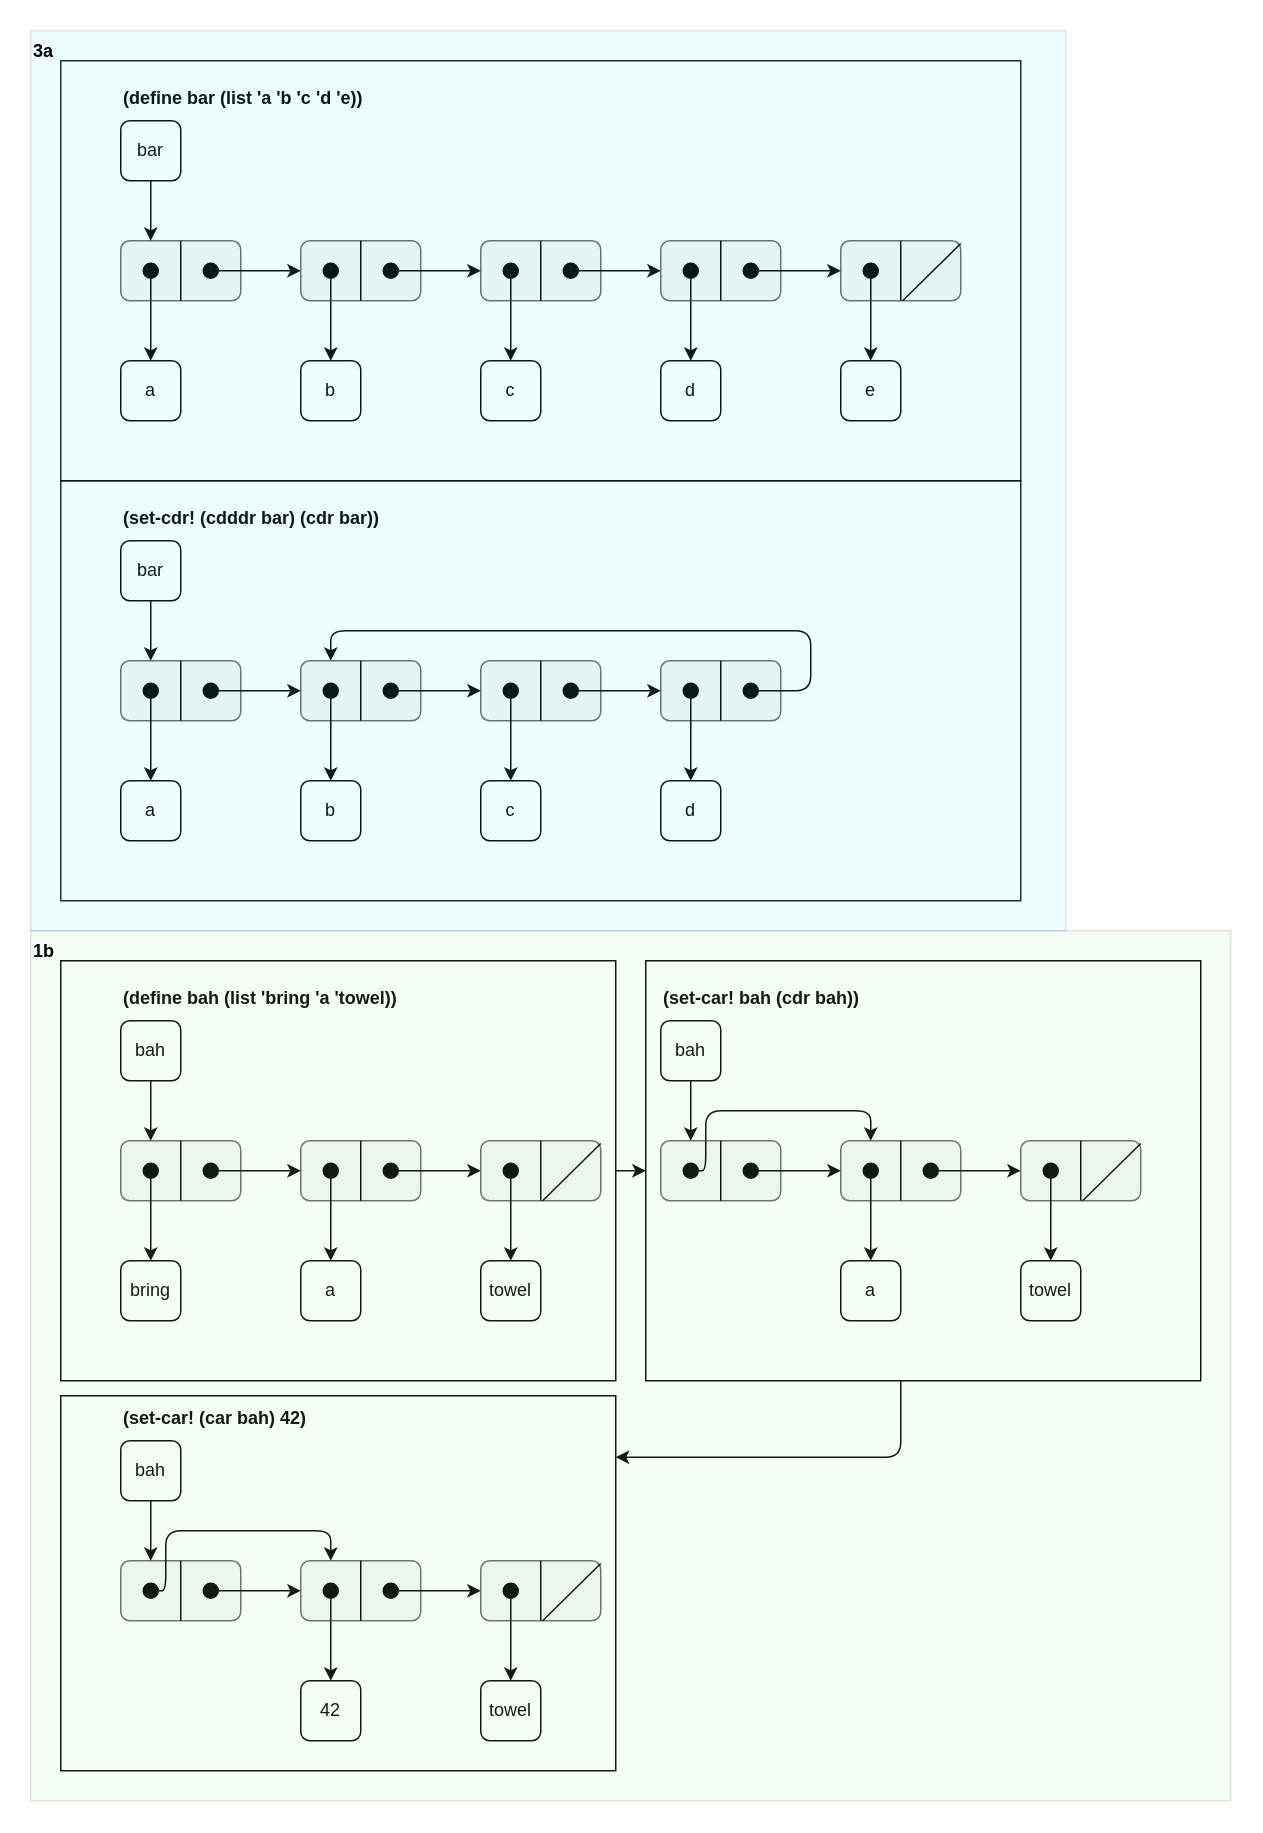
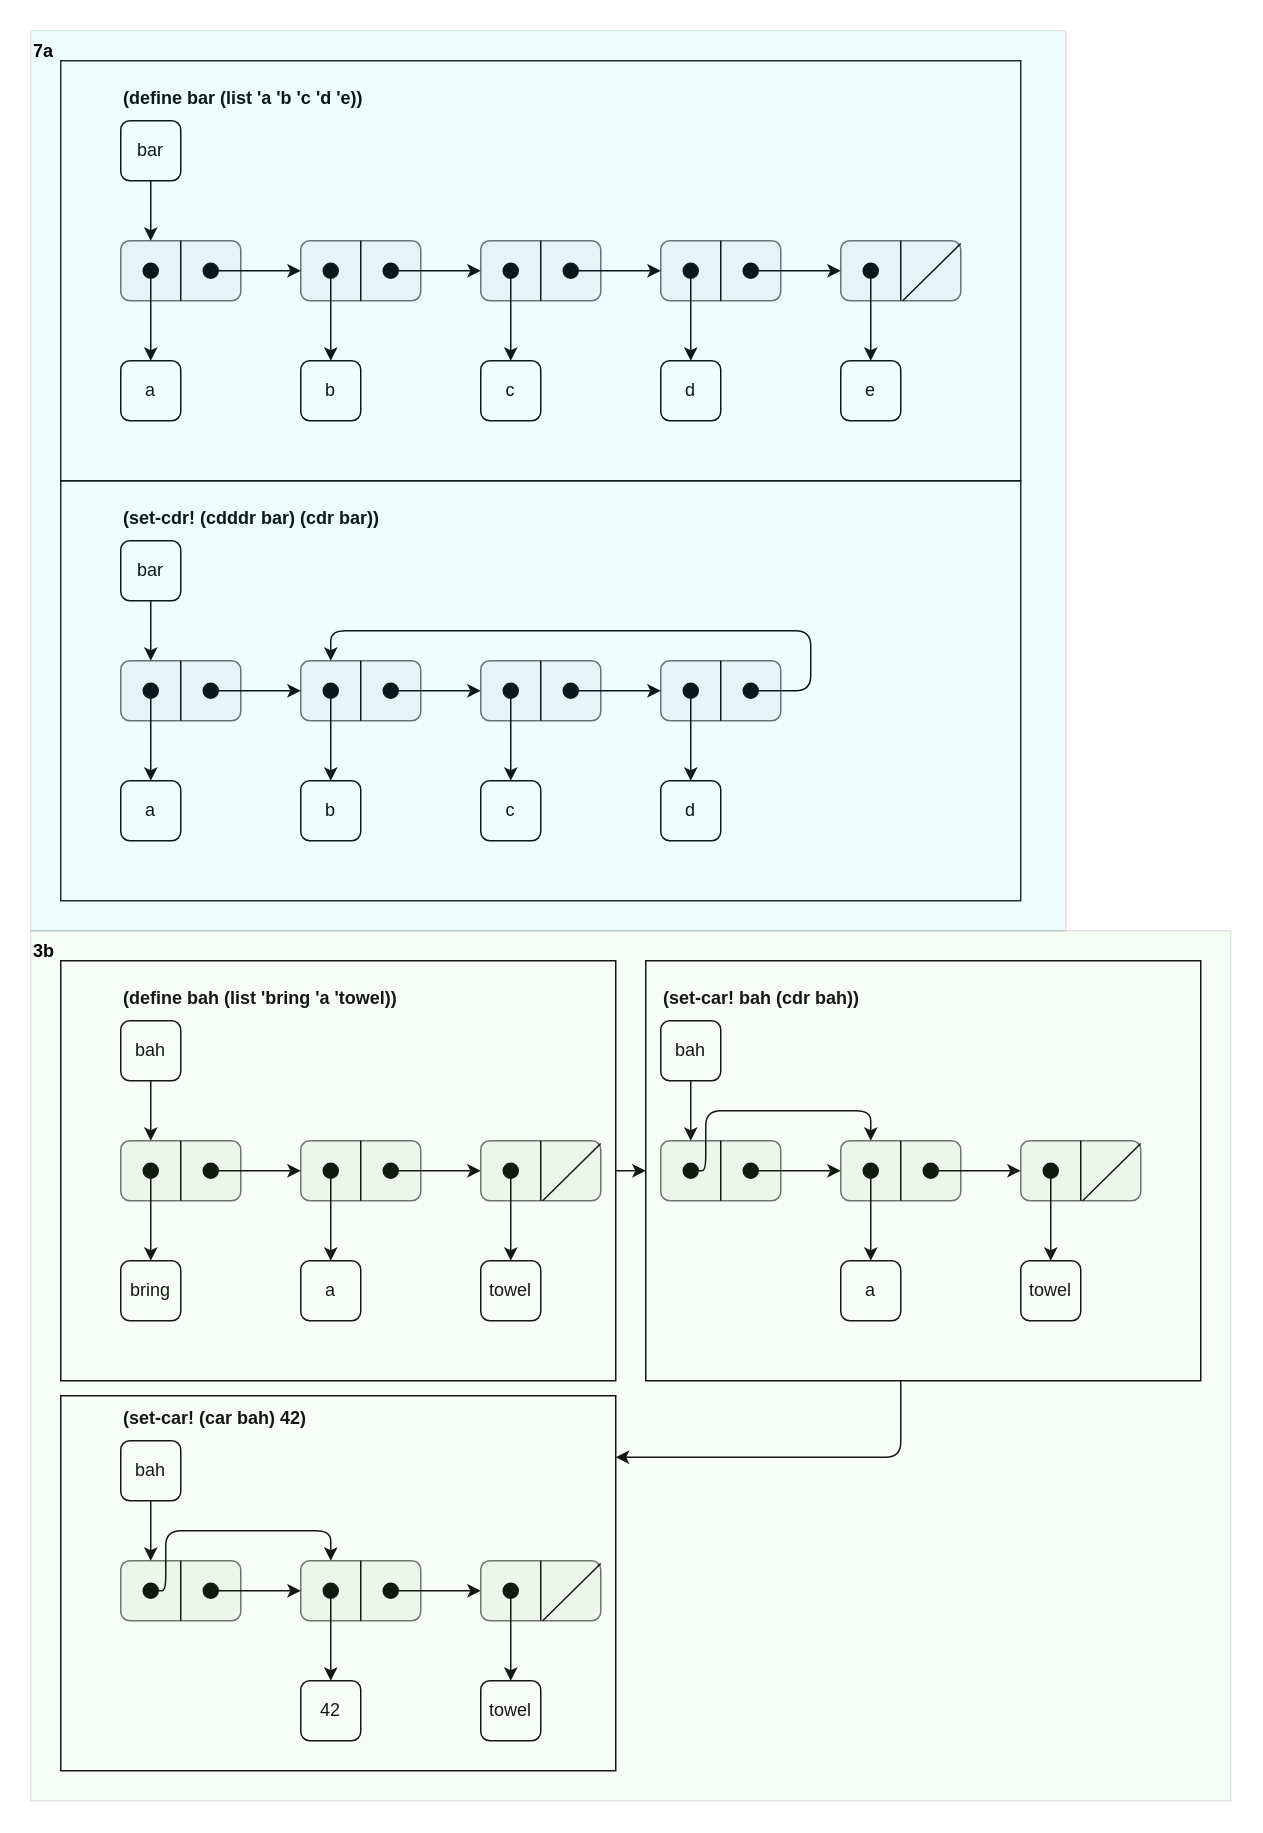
node "3a": label "3a" -> "7a"
node "1b": label "1b" -> "3b"
